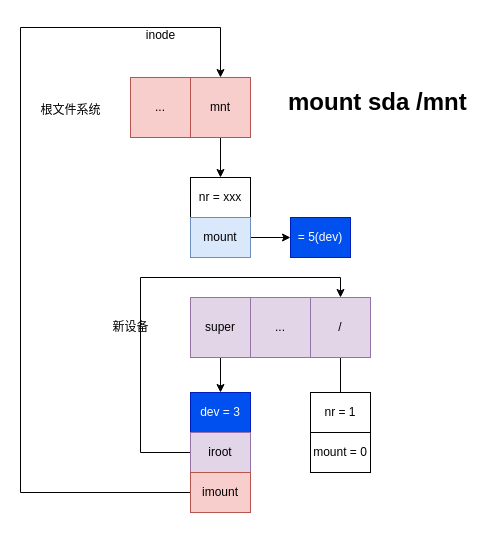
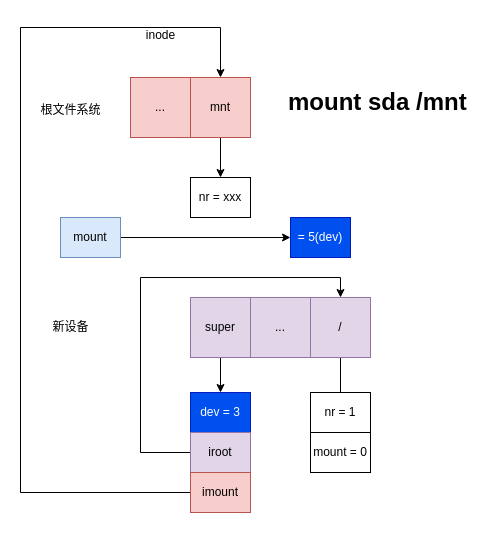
node "mount": moved (221, 238) -> (91, 238)
node "新设备": moved (131, 328) -> (71, 328)
